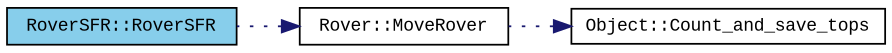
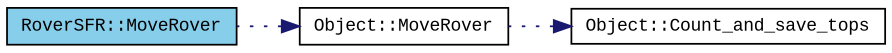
node "RoverSFR::RoverSFR": label "RoverSFR::RoverSFR" -> "RoverSFR::MoveRover"
node "Rover::MoveRover": label "Rover::MoveRover" -> "Object::MoveRover"
